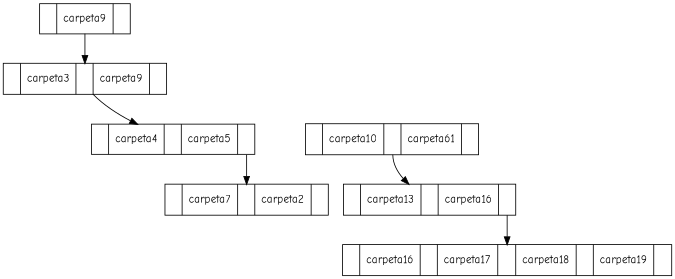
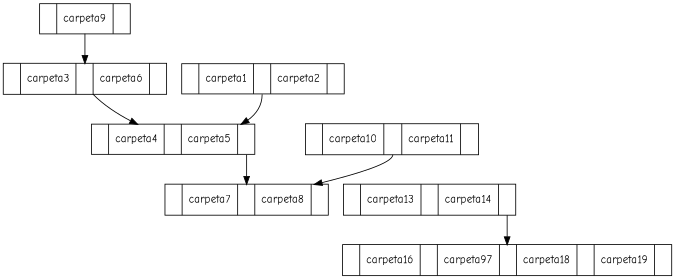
node "carpeta3": text "carpeta9" -> "carpeta6"
node "carpeta1": added
node "carpeta10": text "carpeta61" -> "carpeta11"
edge "carpeta10" -> "carpeta13": now "carpeta10" -> "carpeta7"
node "carpeta7": text "carpeta2" -> "carpeta8"
node "carpeta13": text "carpeta16" -> "carpeta14"
node "carpeta16": text "carpeta17" -> "carpeta97"
